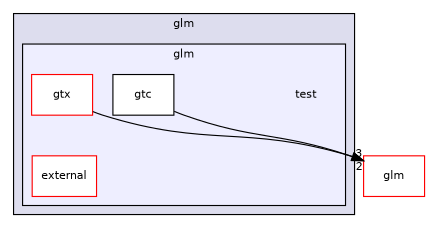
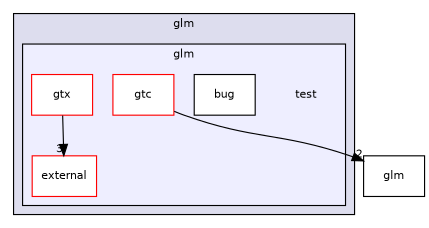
node "gtc": color black -> red
node "bug": added
edge "gtx" -> "glm": now "gtx" -> "external"
node "glm": color red -> black
